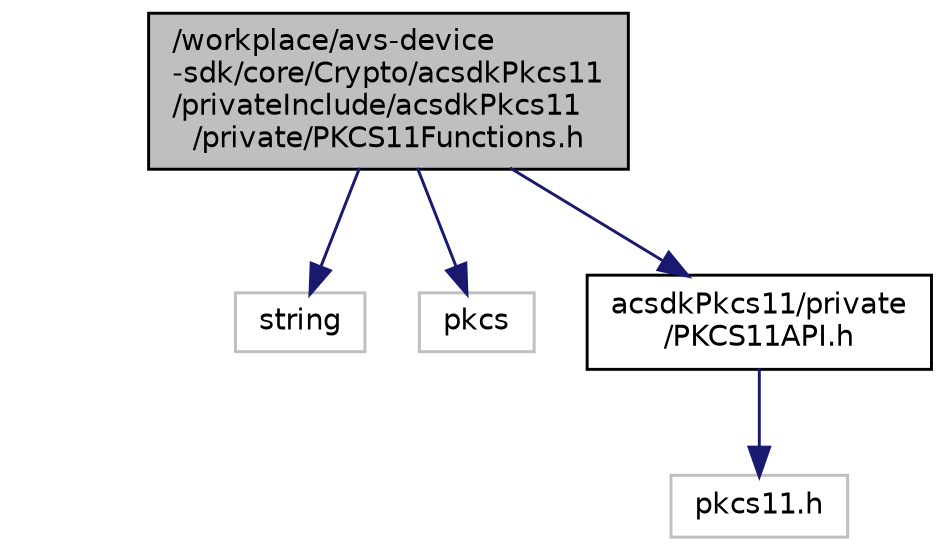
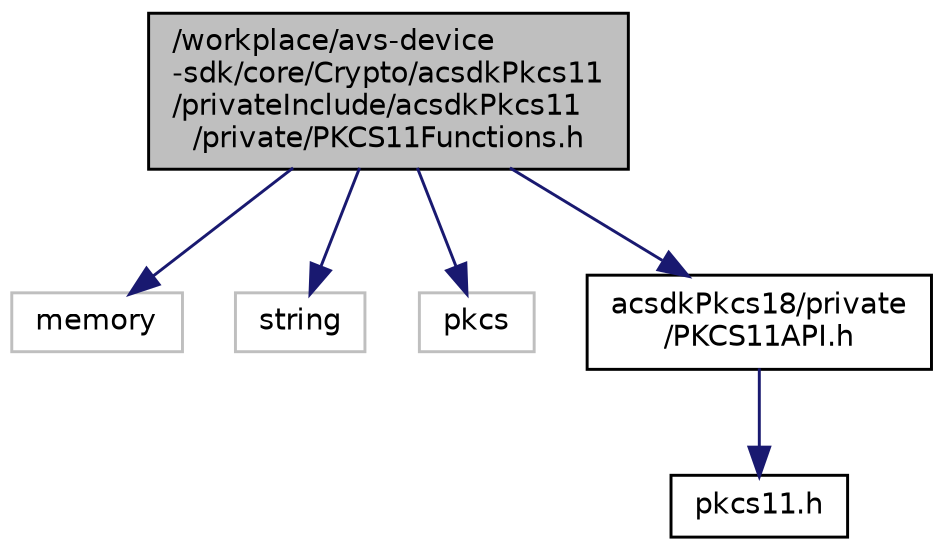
node "memory": added
node "acsdkPkcs11/private /PKCS11API.h": label "acsdkPkcs11/private /PKCS11API.h" -> "acsdkPkcs18/private /PKCS11API.h"
node "pkcs11.h": color grey75 -> black
